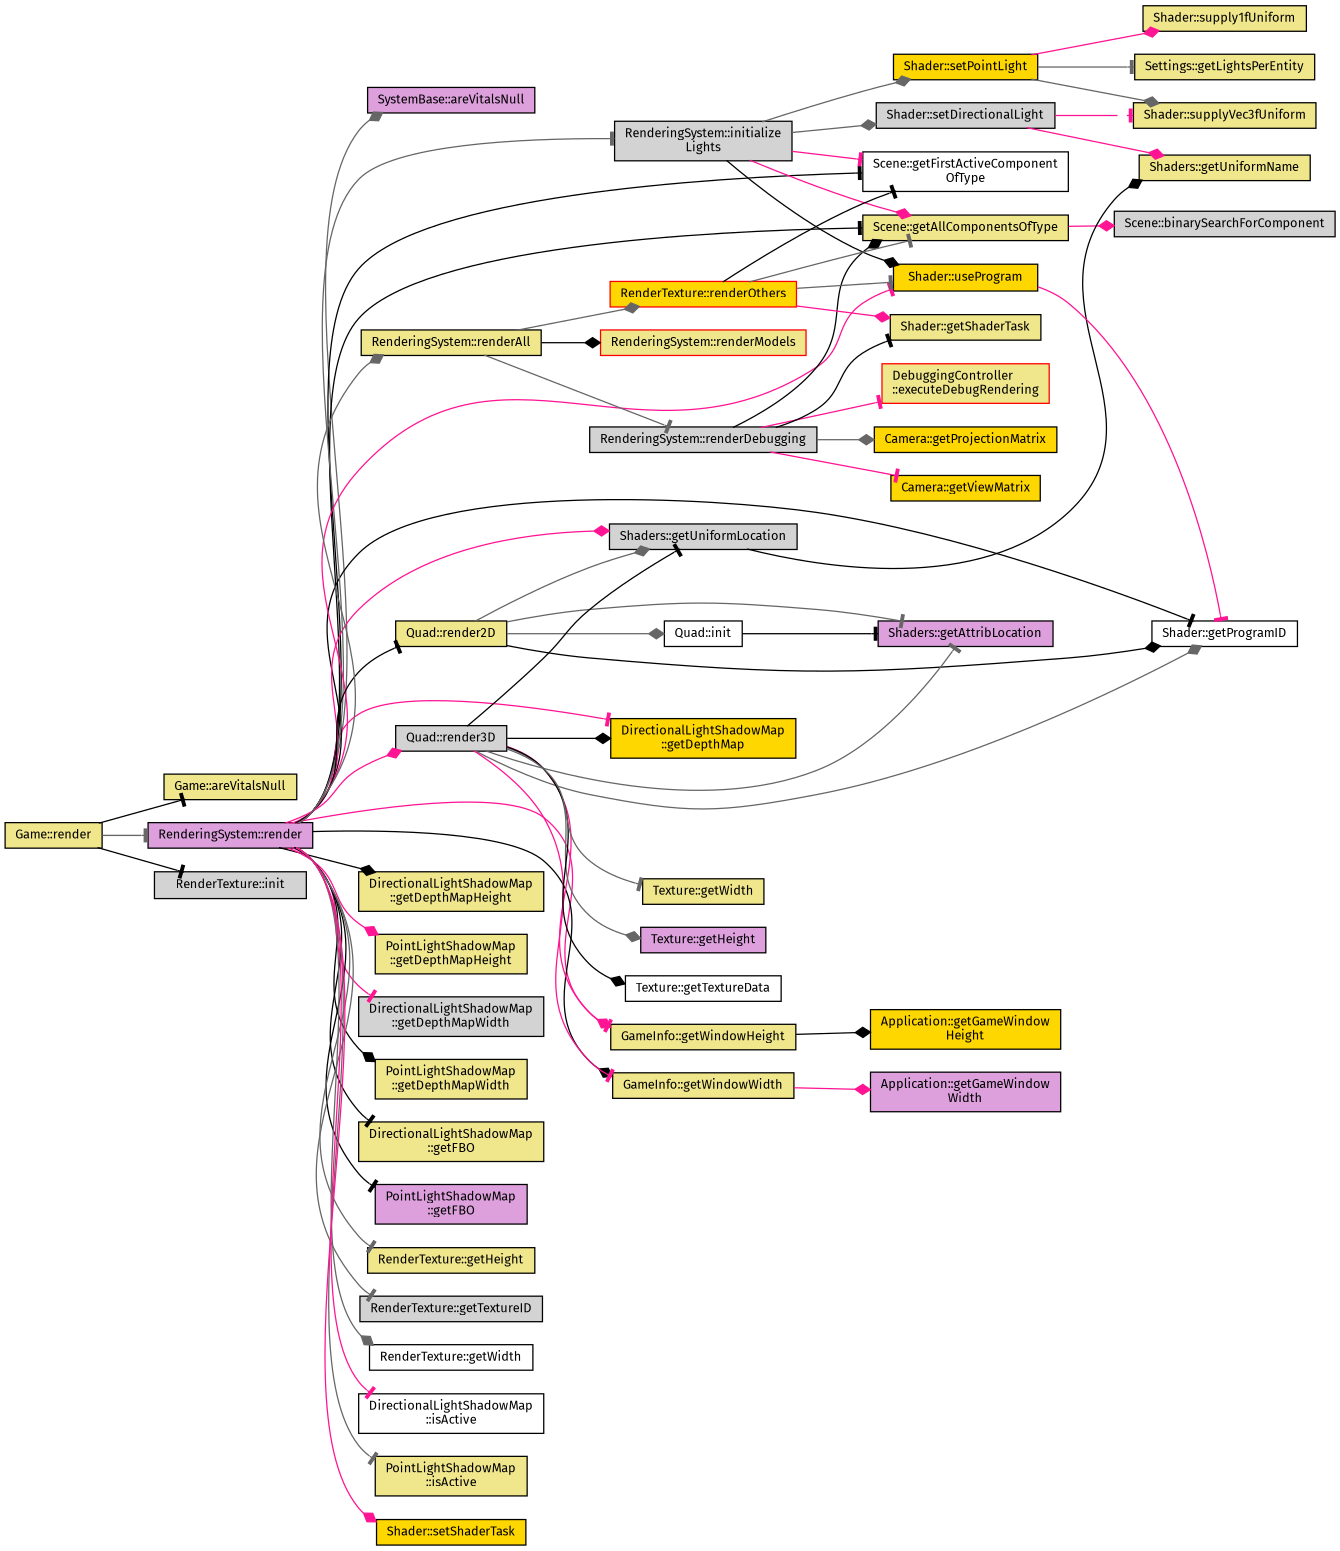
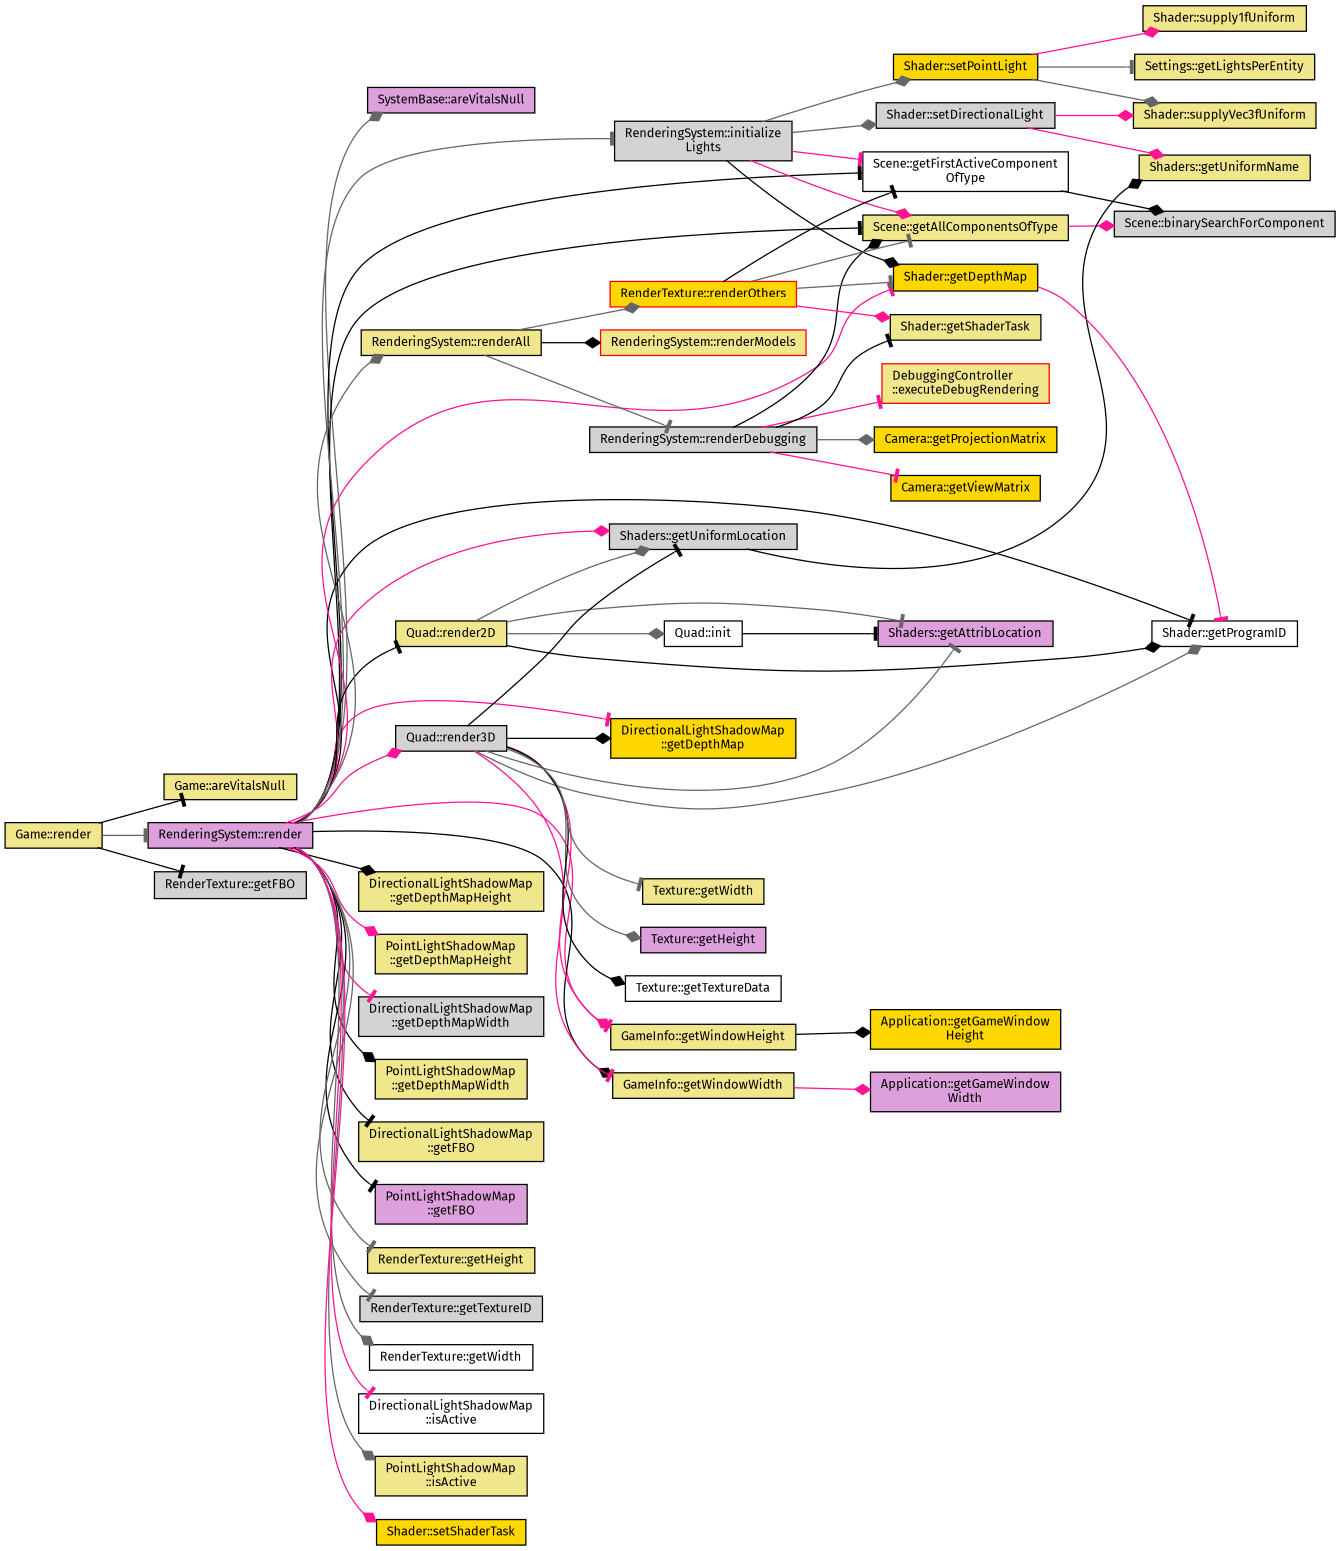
edge "Shader::setDirectionalLight" -> "Shader::supplyVec3fUniform": arrowhead tee -> diamond
edge "Scene::getFirstActiveComponent OfType" -> "Scene::binarySearchForComponent": added
node "Shader::useProgram": label "Shader::useProgram" -> "Shader::getDepthMap"
node "RenderTexture::init": label "RenderTexture::init" -> "RenderTexture::getFBO"
edge "RenderingSystem::render" -> "PointLightShadowMap ::isActive": arrowhead tee -> diamond
